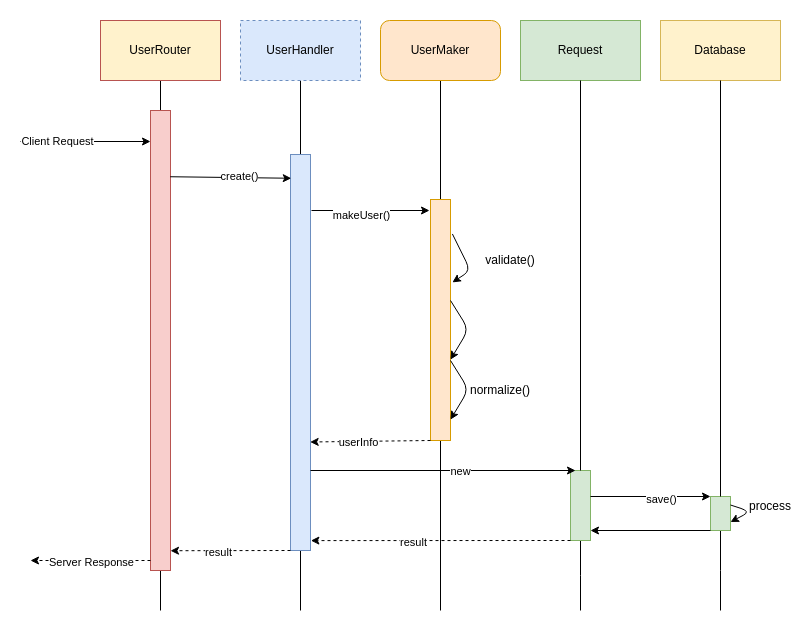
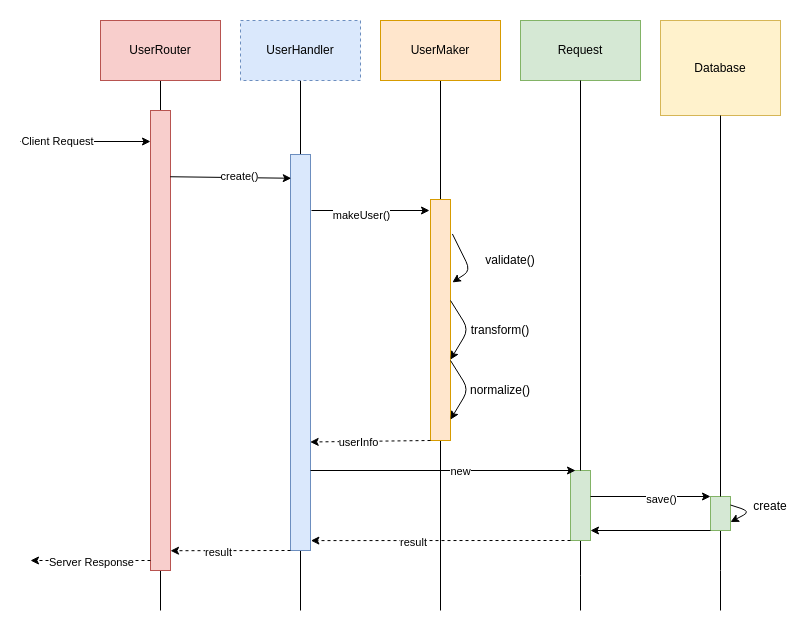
node "UserRouter": fillcolor #fff2cc -> #f8cecc
node "UserMaker": shape rounded rectangle -> rectangle
node "Database": size 120x60 -> 120x95
node "transform()": added
node "process": label "process" -> "create"
